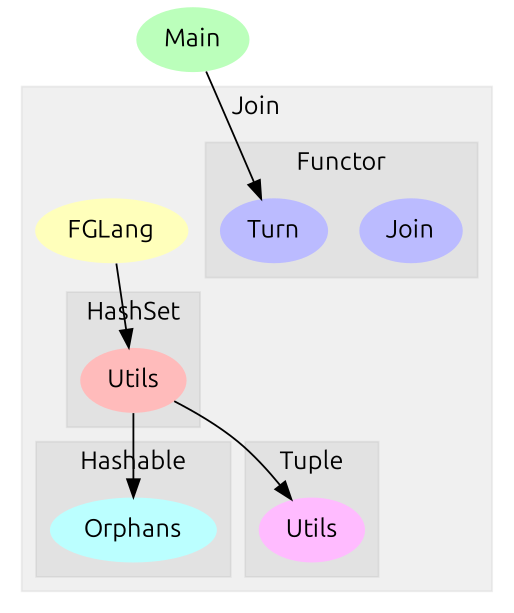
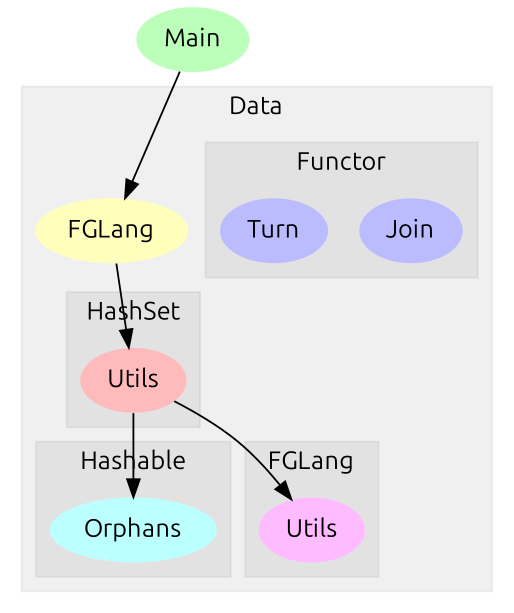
cluster "Join": label "Join" -> "Data"
edge "Main" -> "Turn": now "Main" -> "FGLang"
cluster "Tuple": label "Tuple" -> "FGLang"
